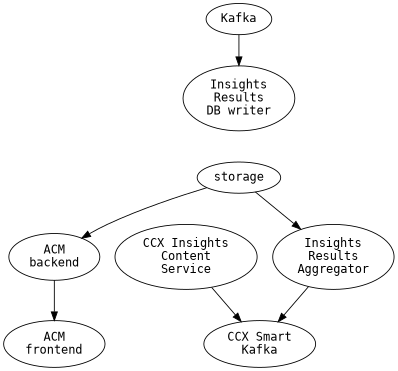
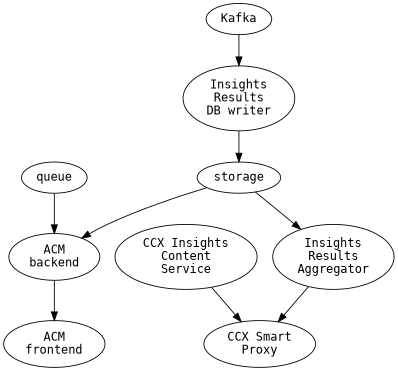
edge "Insights Results DB writer" -> "storage": added
node "queue": added
node "CCX Smart Kafka": label "CCX Smart Kafka" -> "CCX Smart Proxy"
